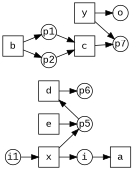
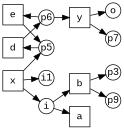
edge "p6" -> "e": added
edge "p6" -> "y": added
node "p1": label "p1" -> "p3"
node "c": removed
node "p2": label "p2" -> "p9"
edge "i" -> "b": added
edge "i1" -> "x": reversed
